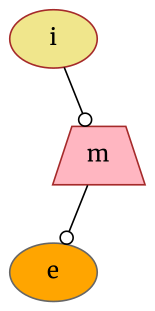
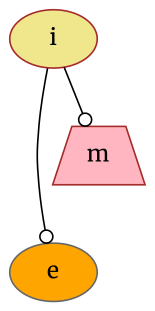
edge "m" -> "e": now "i" -> "e"
